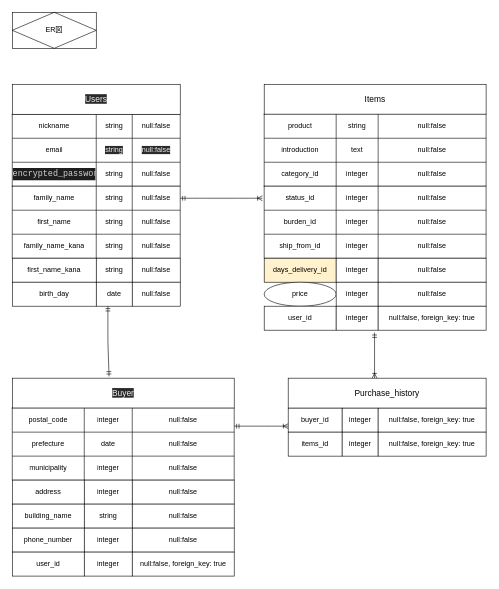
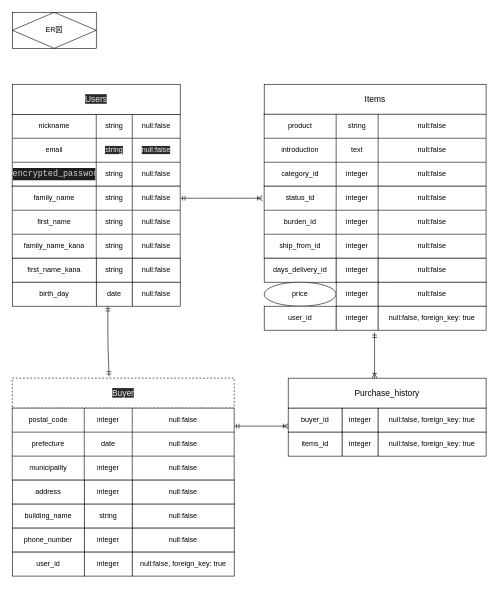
node "days_delivery_id": fillcolor #fff2cc -> #ffffff
node "Buyer": style solid -> dashed
